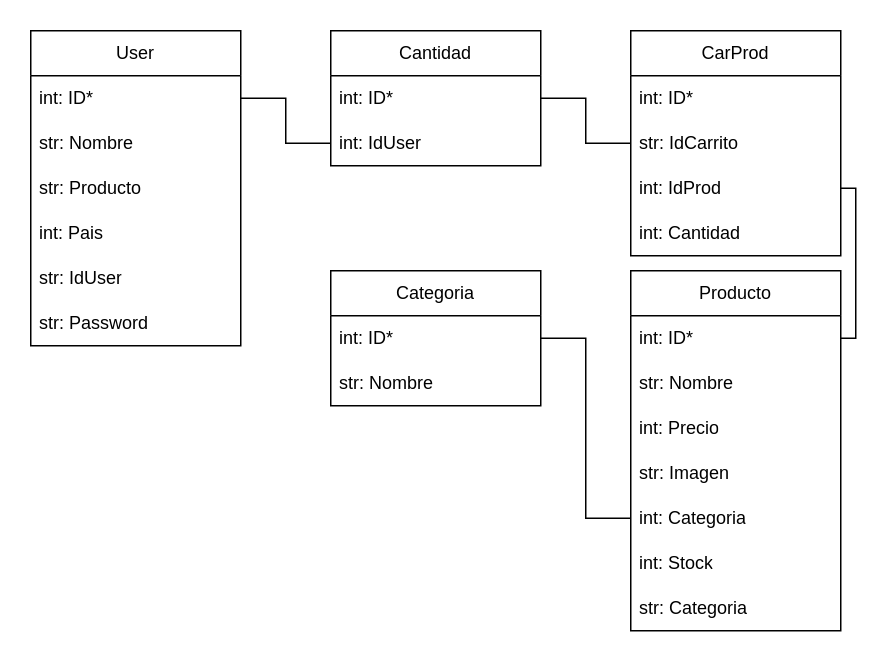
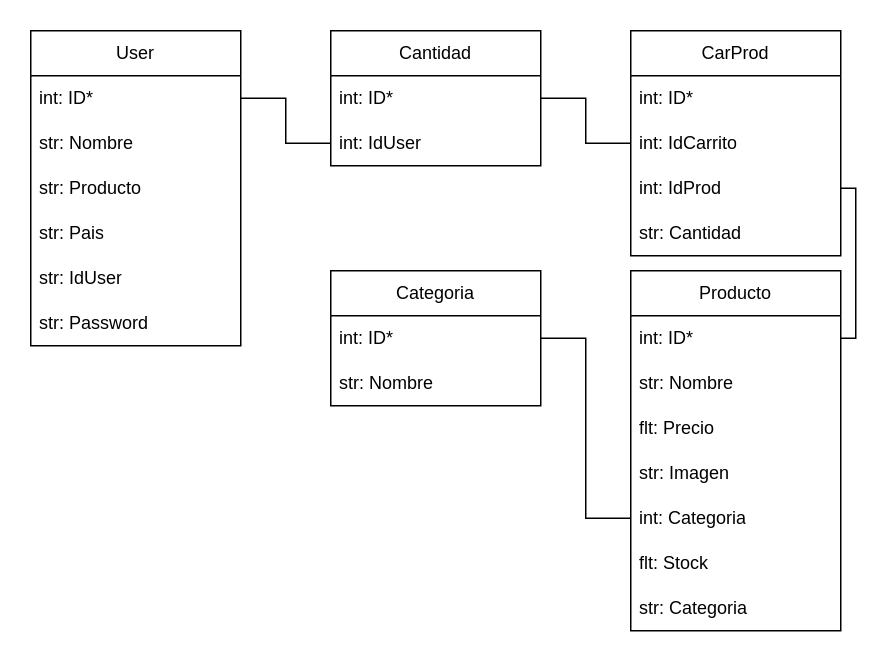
node "str: IdCarrito": label "str: IdCarrito" -> "int: IdCarrito"
node "int: Pais": label "int: Pais" -> "str: Pais"
node "int: Cantidad": label "int: Cantidad" -> "str: Cantidad"
node "int: Precio": label "int: Precio" -> "flt: Precio"
node "int: Stock": label "int: Stock" -> "flt: Stock"
